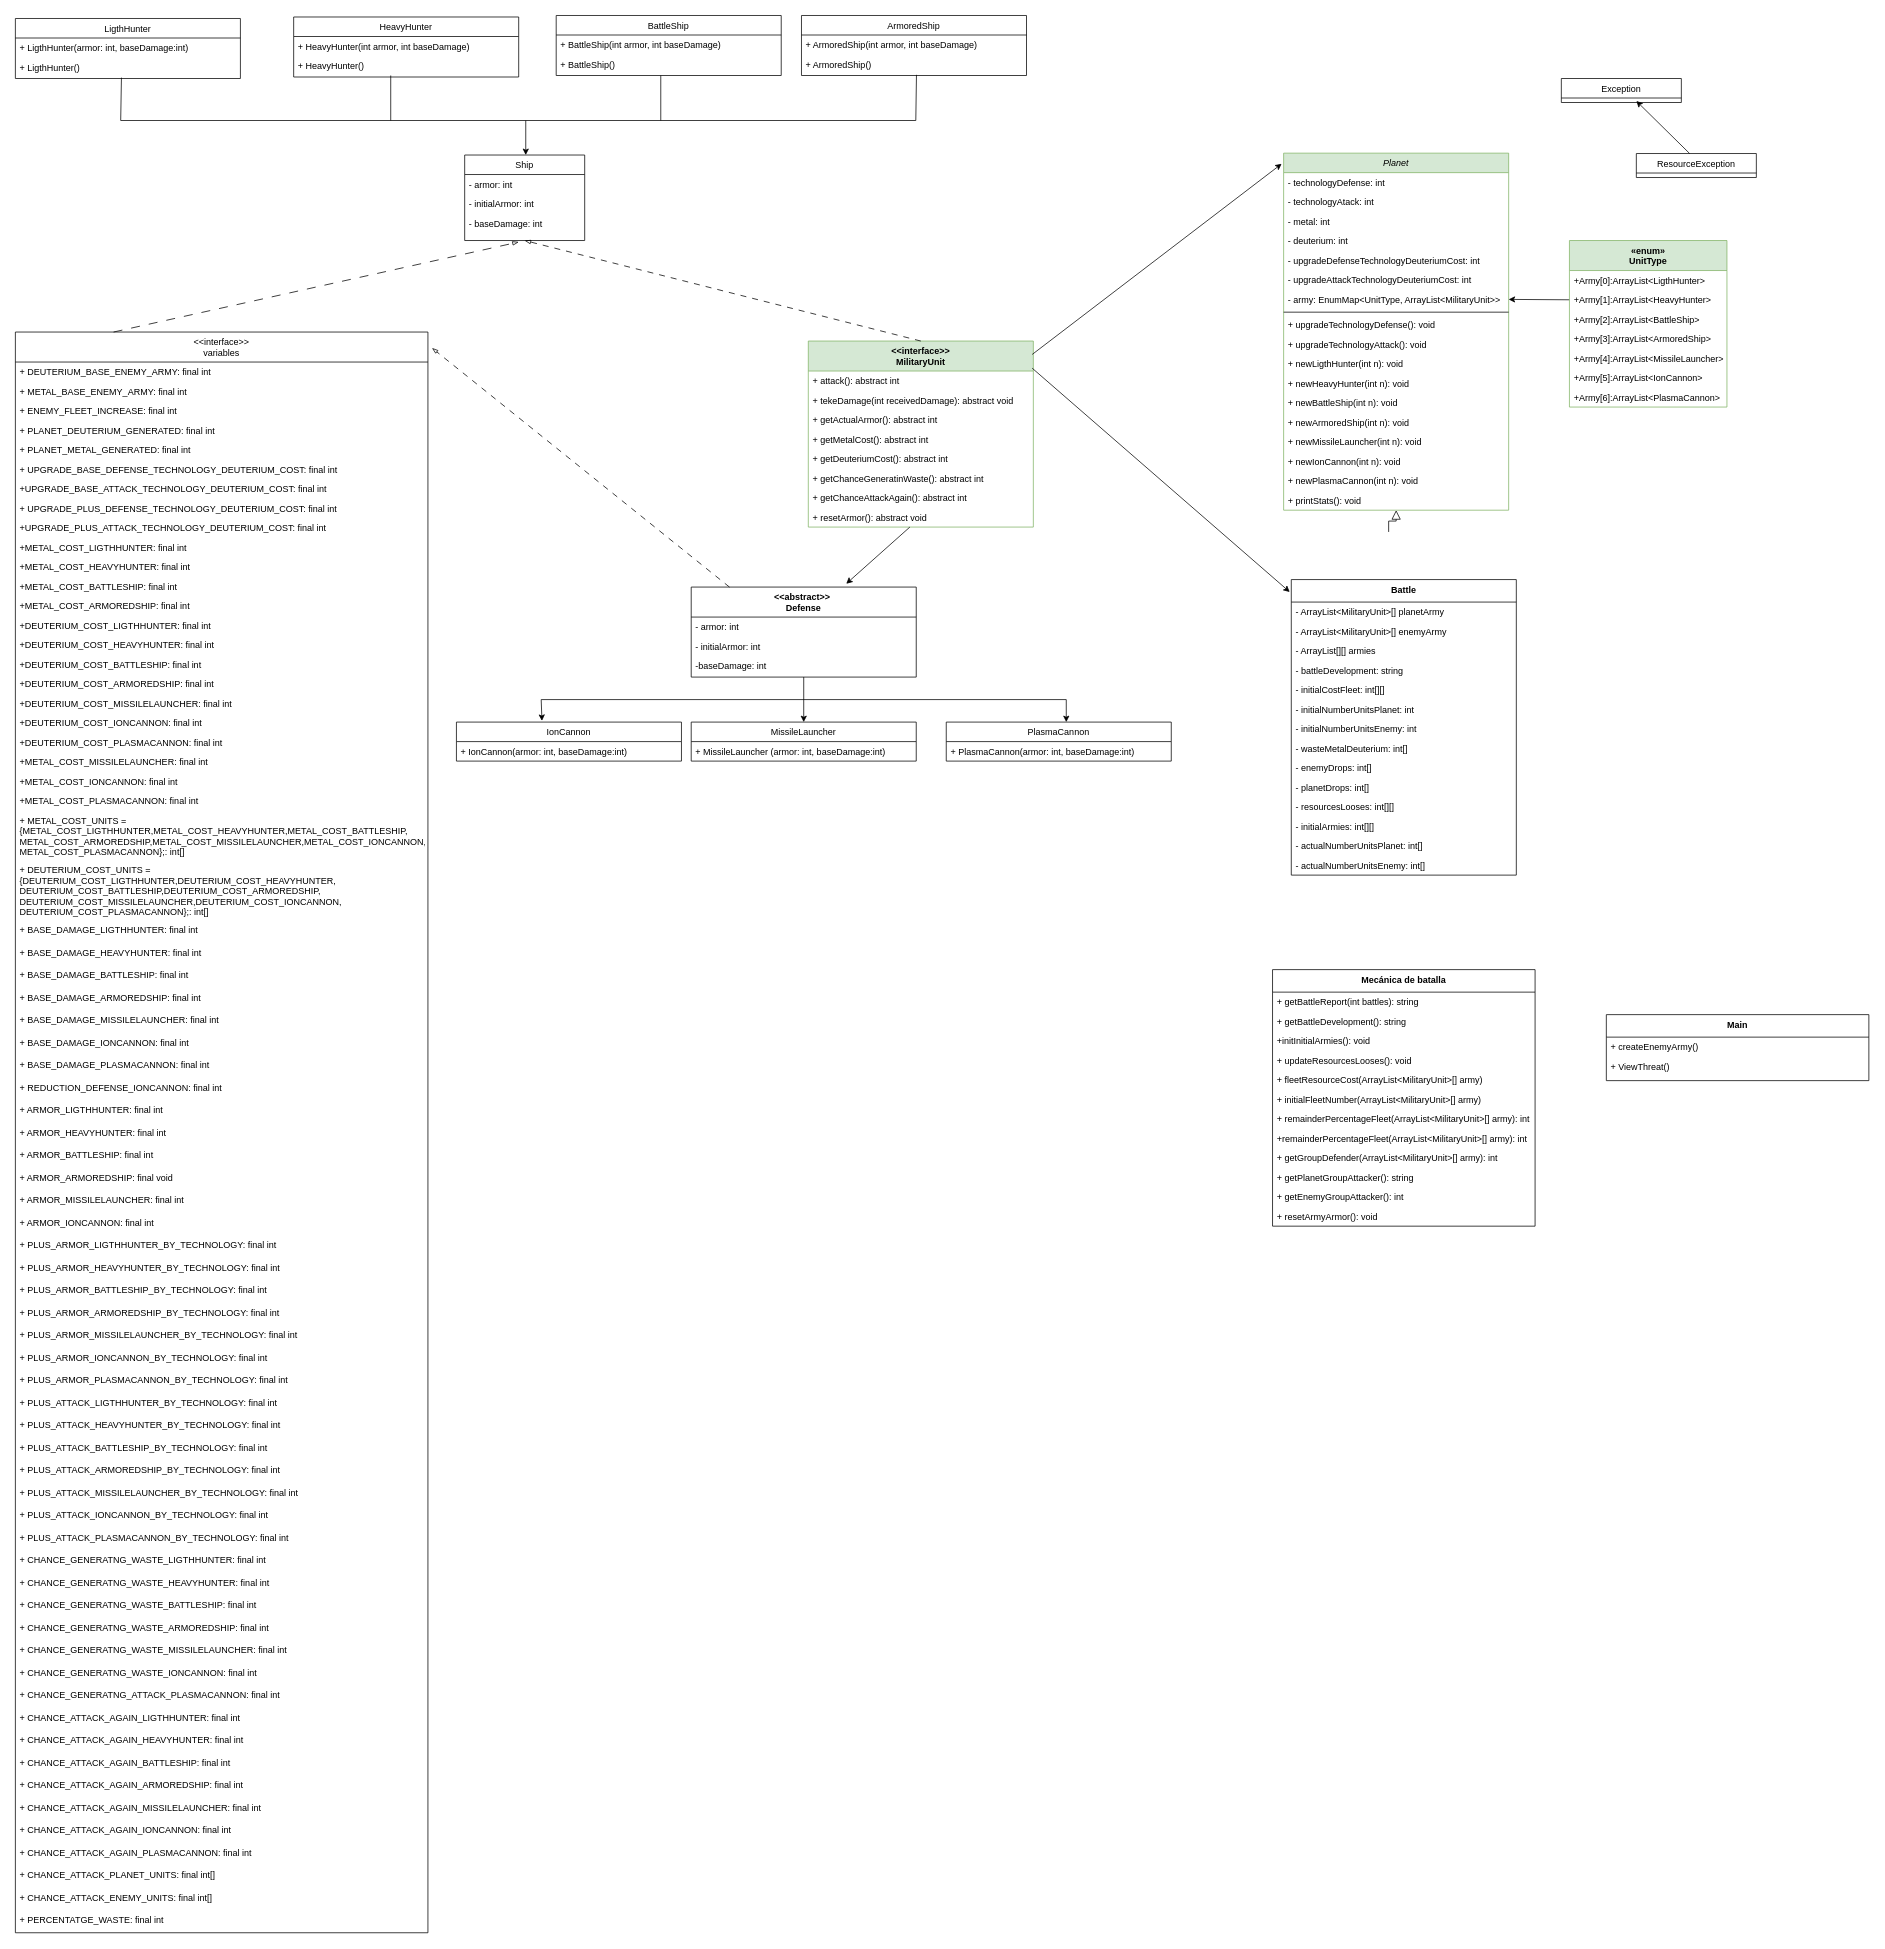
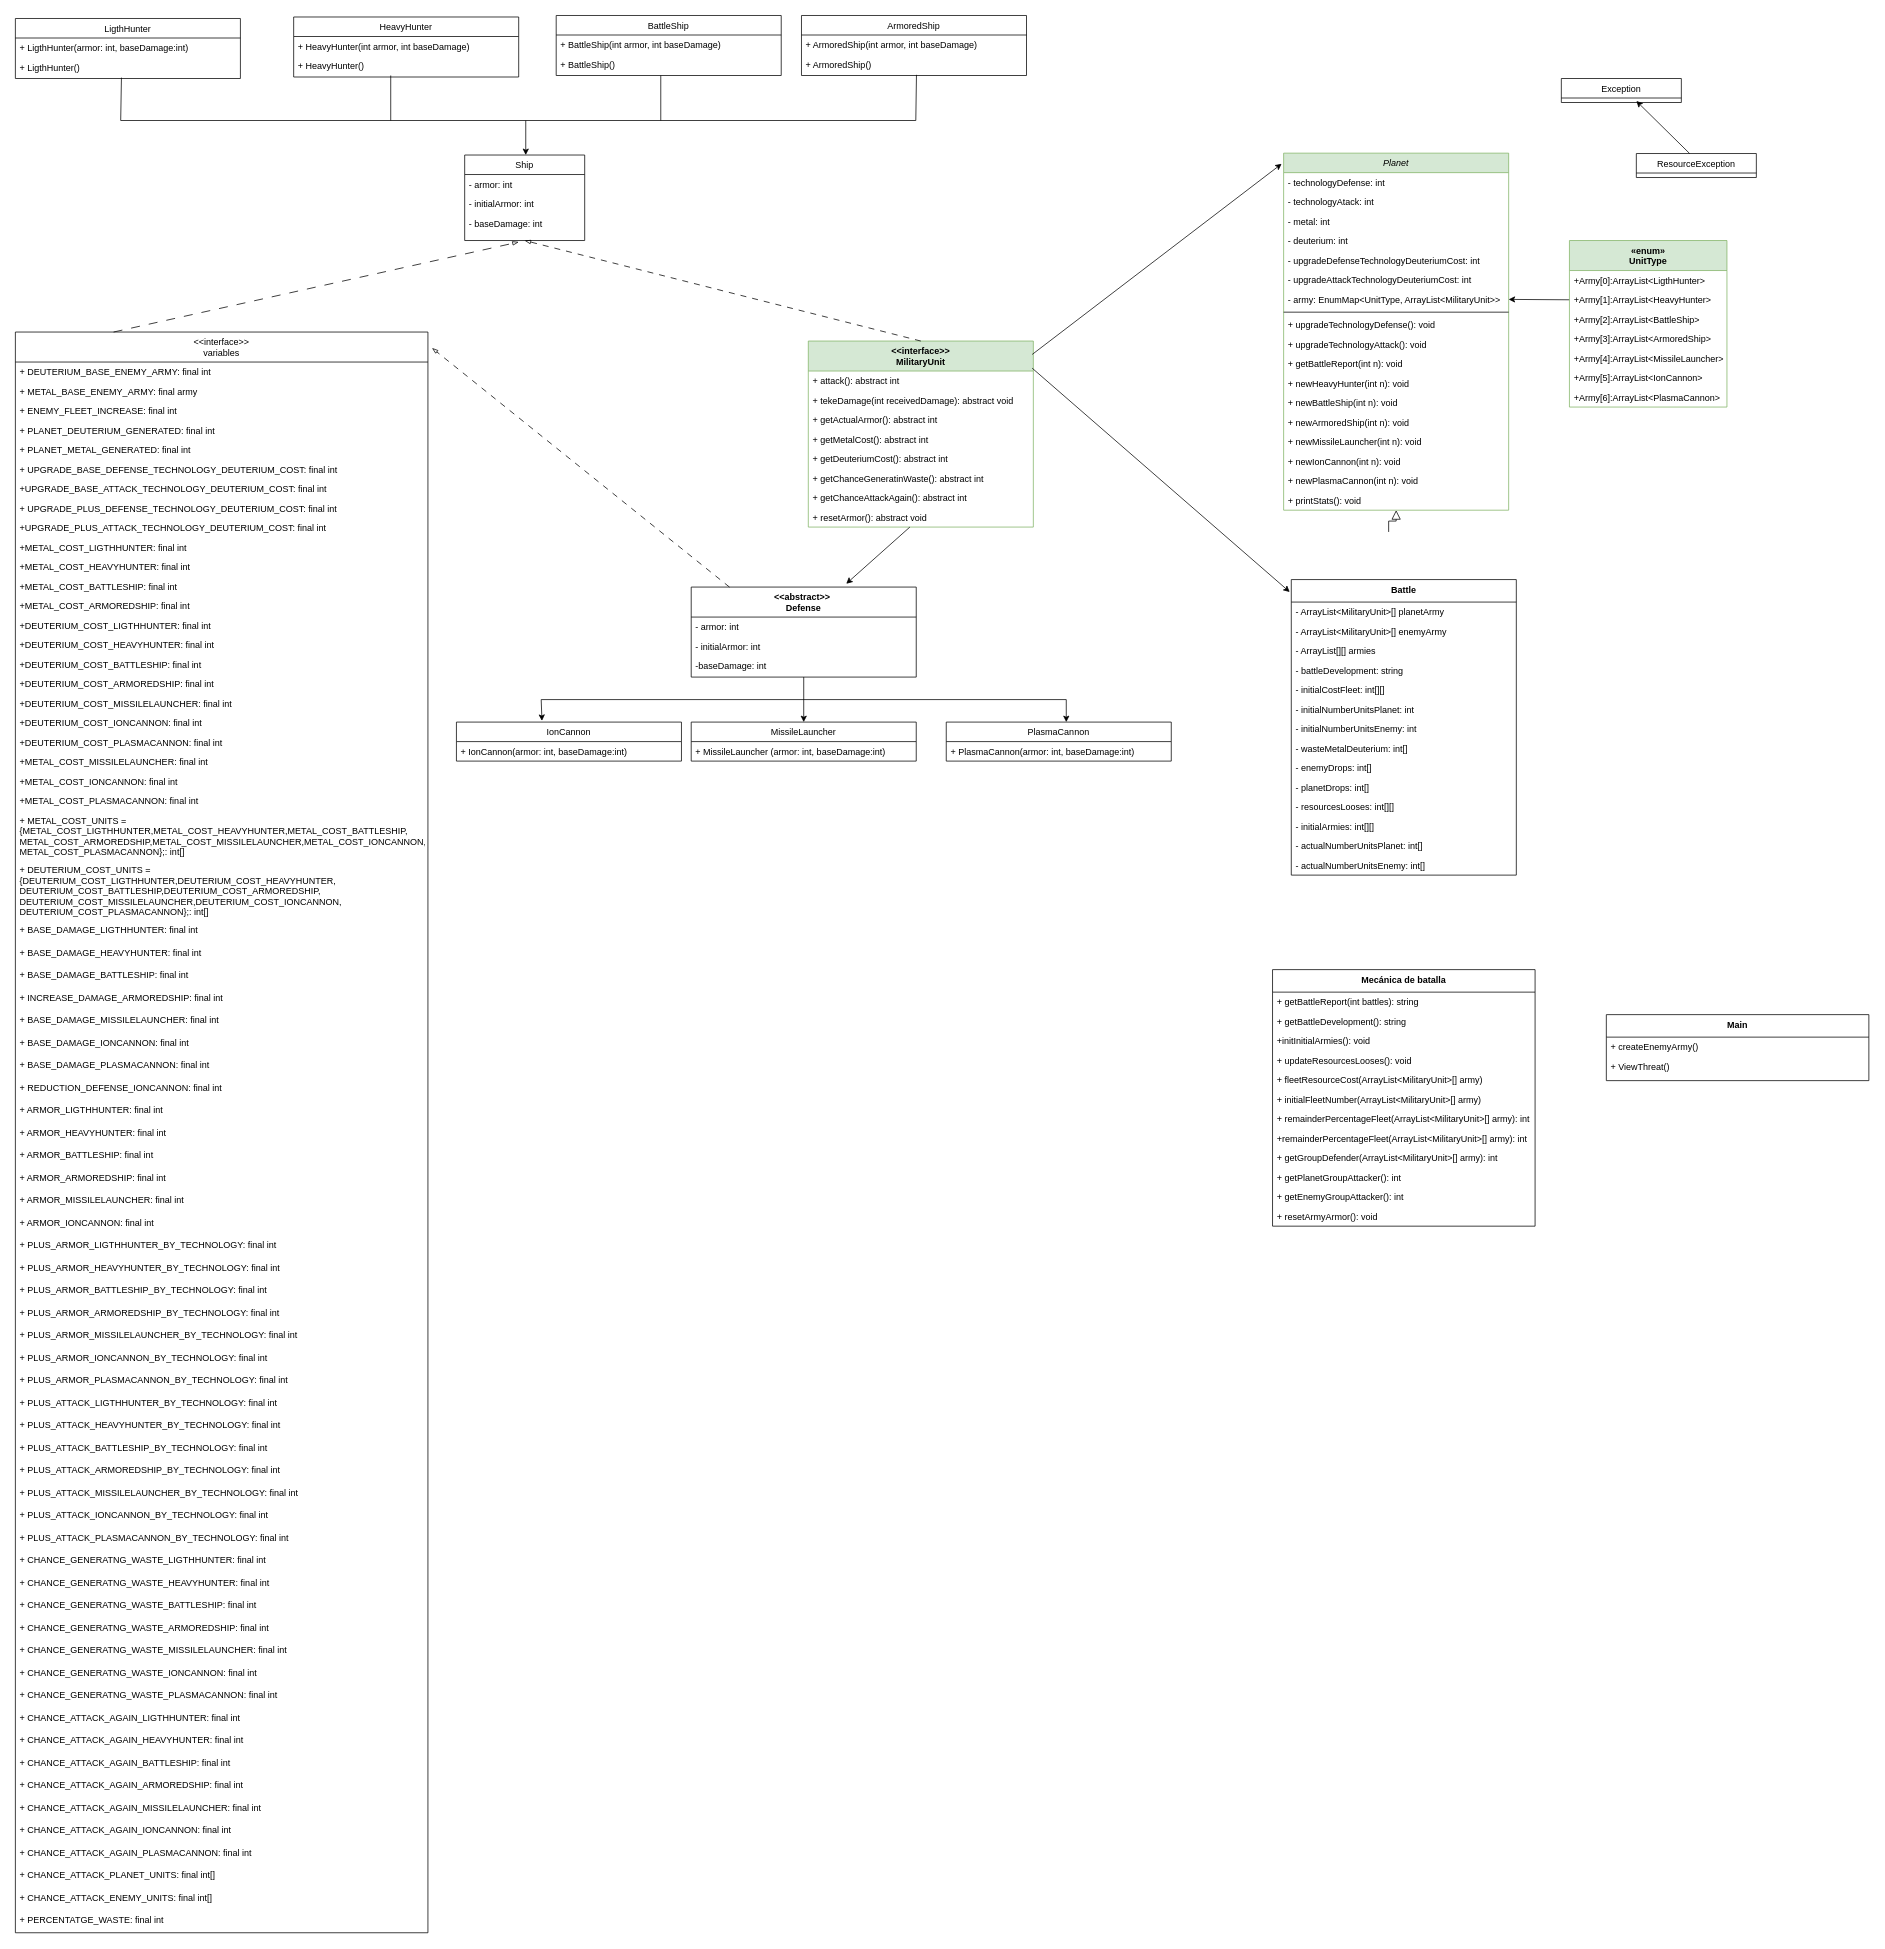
node "+ newLigthHunter(int n): void": label "+ newLigthHunter(int n): void" -> "+ getBattleReport(int n): void"
node "+ METAL_BASE_ENEMY_ARMY: final int": label "+ METAL_BASE_ENEMY_ARMY: final int" -> "+ METAL_BASE_ENEMY_ARMY: final army"
node "+ BASE_DAMAGE_ARMOREDSHIP: final int": label "+ BASE_DAMAGE_ARMOREDSHIP: final int" -> "+ INCREASE_DAMAGE_ARMOREDSHIP: final int"
node "+ ARMOR_ARMOREDSHIP: final void": label "+ ARMOR_ARMOREDSHIP: final void" -> "+ ARMOR_ARMOREDSHIP: final int"
node "+ getPlanetGroupAttacker(): string": label "+ getPlanetGroupAttacker(): string" -> "+ getPlanetGroupAttacker(): int"
node "+ CHANCE_GENERATNG_ATTACK_PLASMACANNON: final int": label "+ CHANCE_GENERATNG_ATTACK_PLASMACANNON: final int" -> "+ CHANCE_GENERATNG_WASTE_PLASMACANNON: final int"
